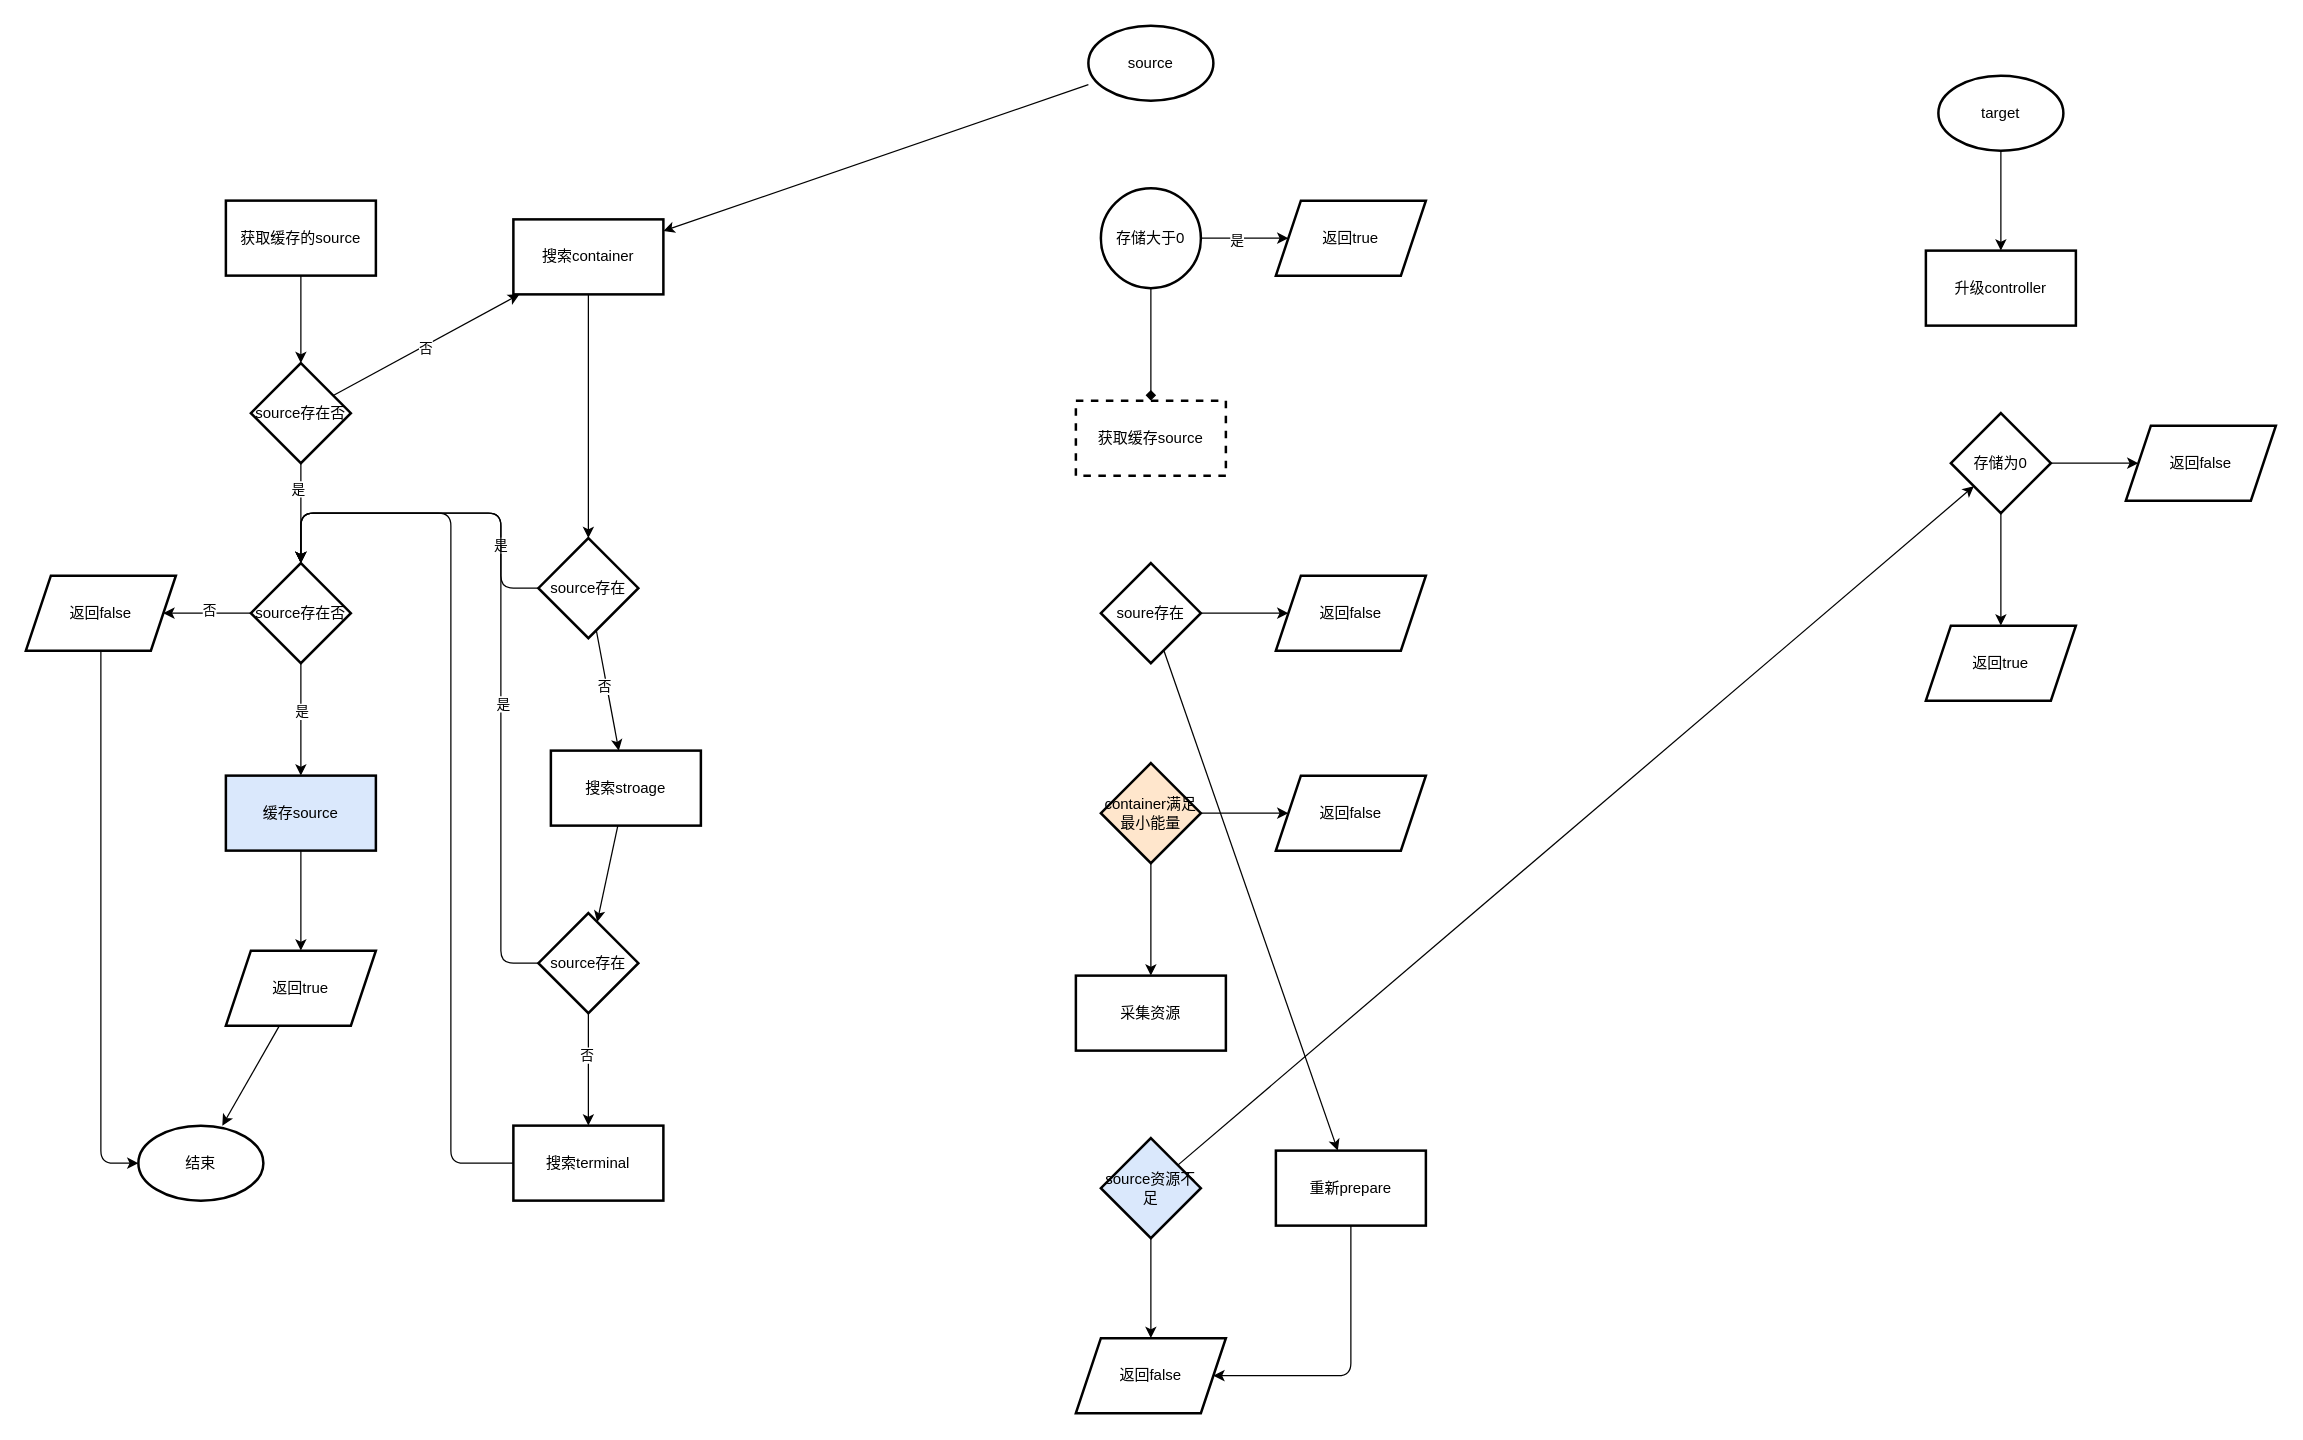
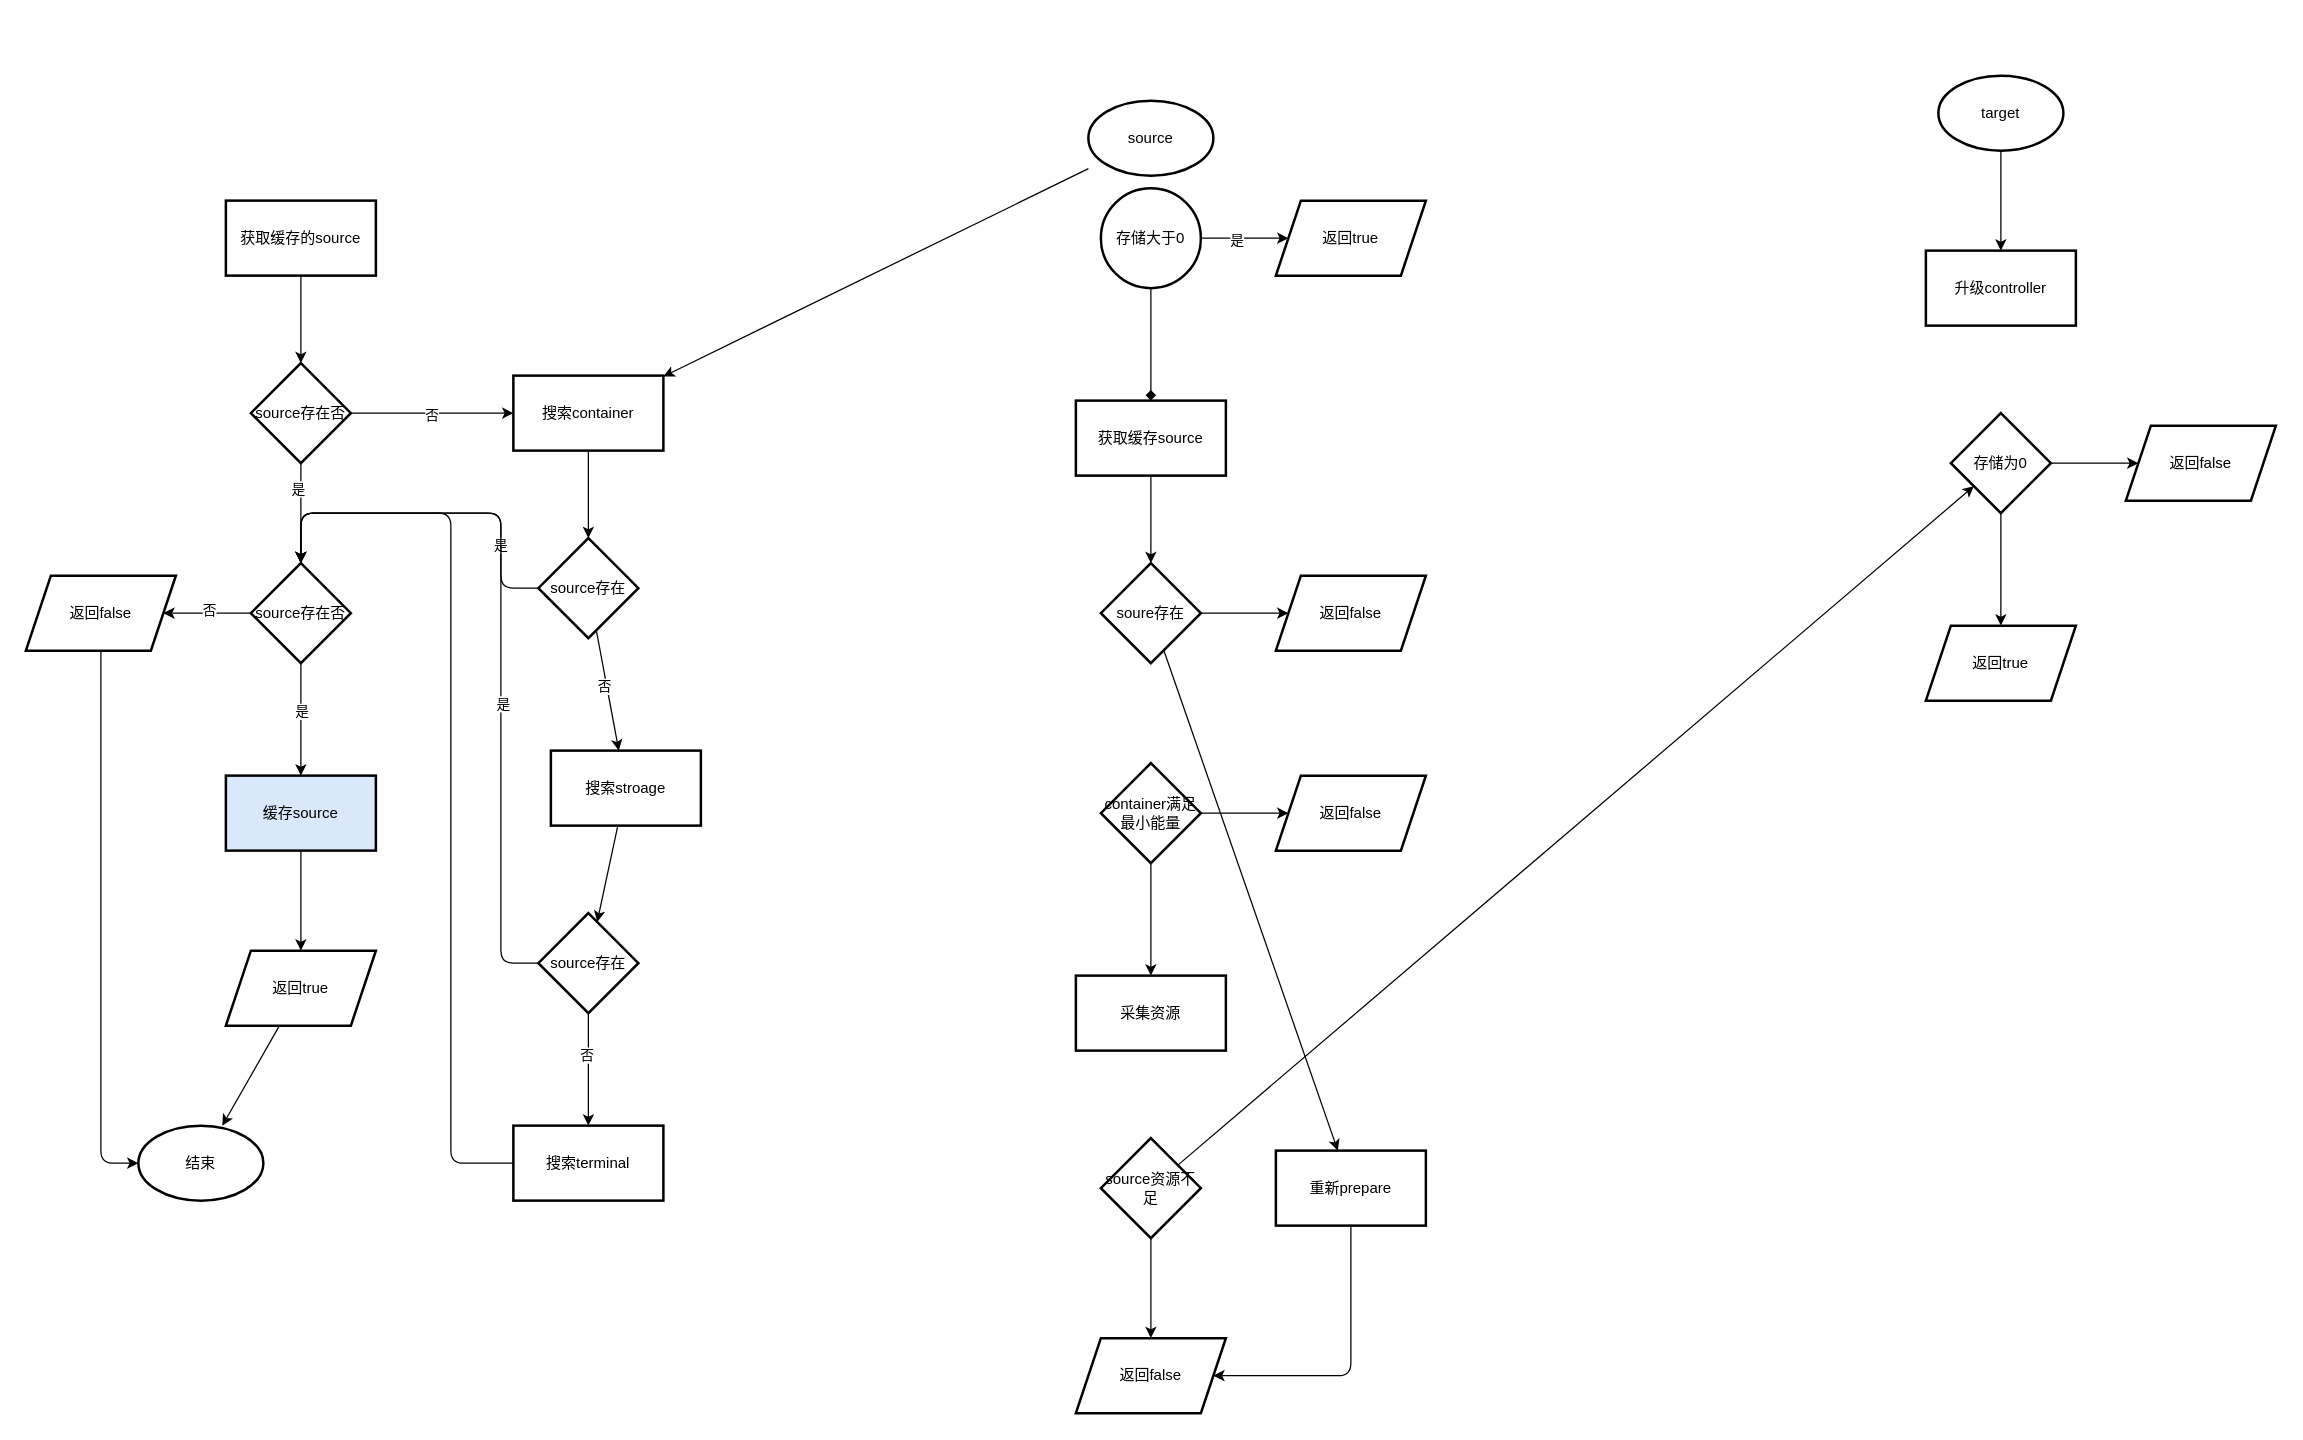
node "source": moved (1151, 63) -> (1151, 138)
node "搜索container": moved (588, 257) -> (588, 413)
node "获取缓存source": style dashed -> solid
edge "获取缓存source" -> "soure存在": added
node "container满足最小能量": fillcolor #ffe6cc -> #ffffff
node "source资源不足": fillcolor #dae8fc -> #ffffff
